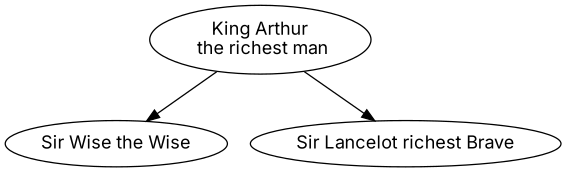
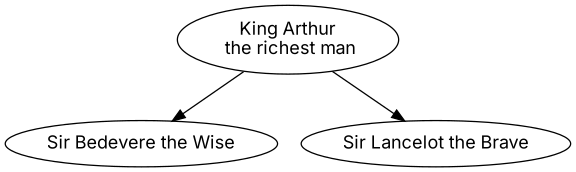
node "Sir Wise the Wise": label "Sir Wise the Wise" -> "Sir Bedevere the Wise"
node "Sir Lancelot richest Brave": label "Sir Lancelot richest Brave" -> "Sir Lancelot the Brave"
